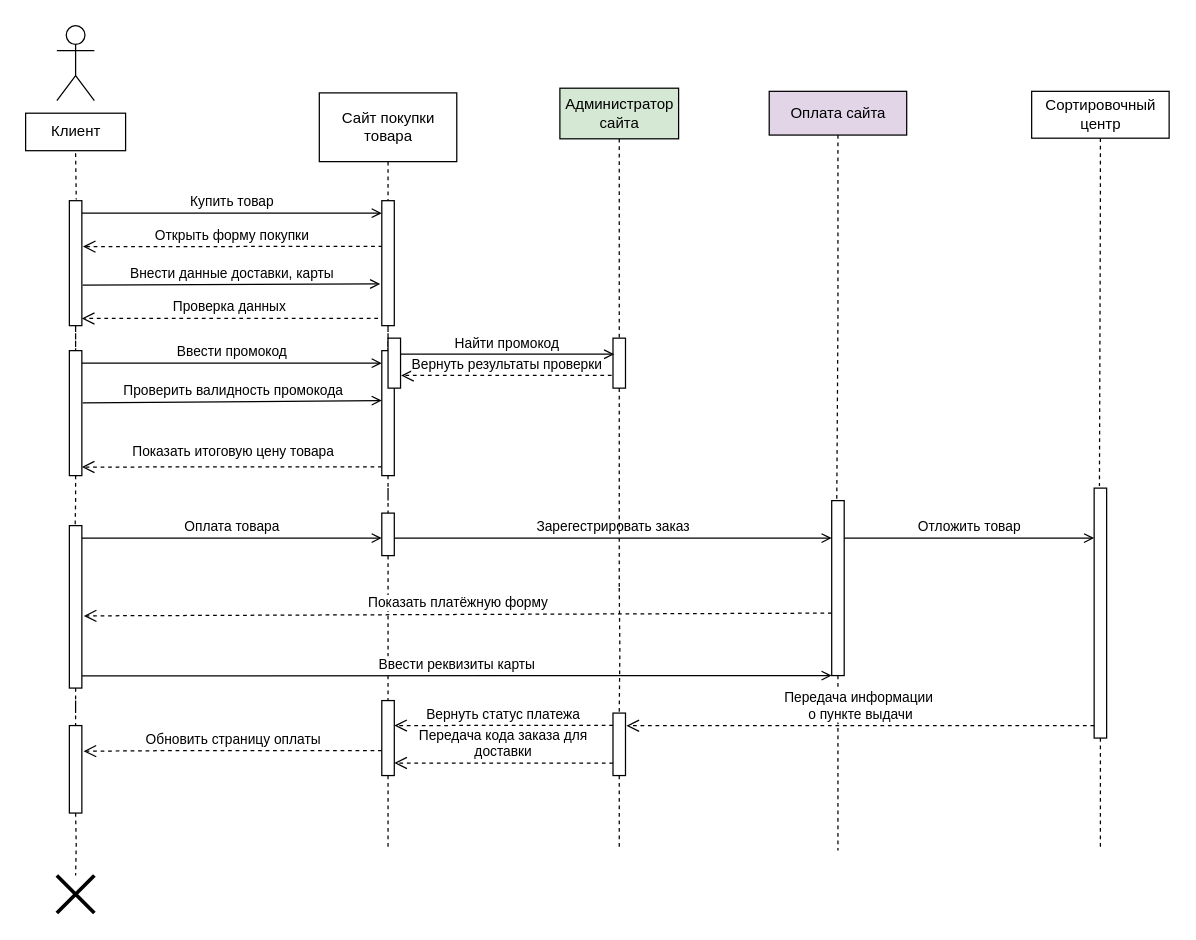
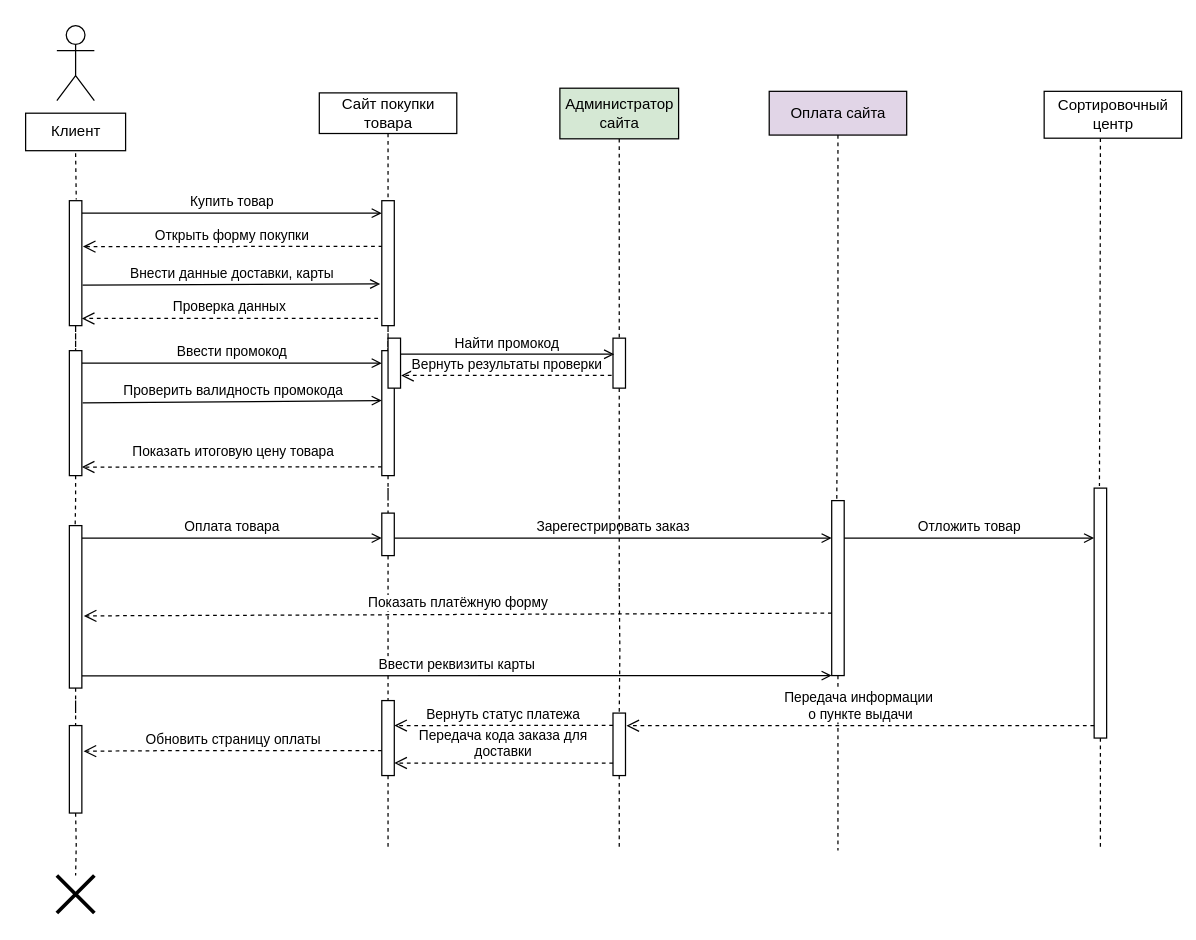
node "Сортировочный центр": moved (1101, 115) -> (1113, 115)
node "Сайт покупки товара": size 138x69 -> 138x41
